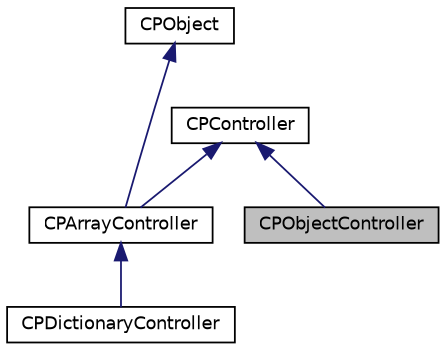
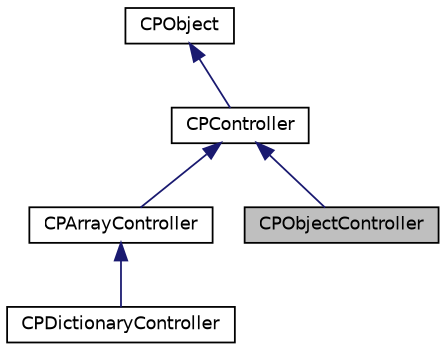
edge "CPArrayController" -> "CPObject": now "CPController" -> "CPObject"
